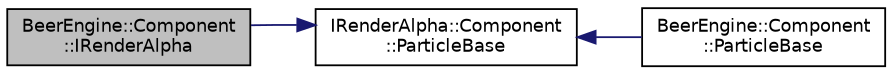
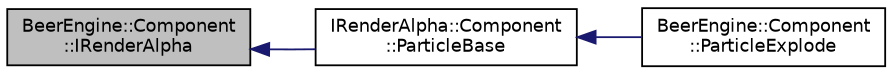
edge "BeerEngine::Component ::IRenderAlpha" -> "IRenderAlpha::Component ::ParticleBase": reversed
node "BeerEngine::Component ::ParticleBase": label "BeerEngine::Component ::ParticleBase" -> "BeerEngine::Component ::ParticleExplode"
